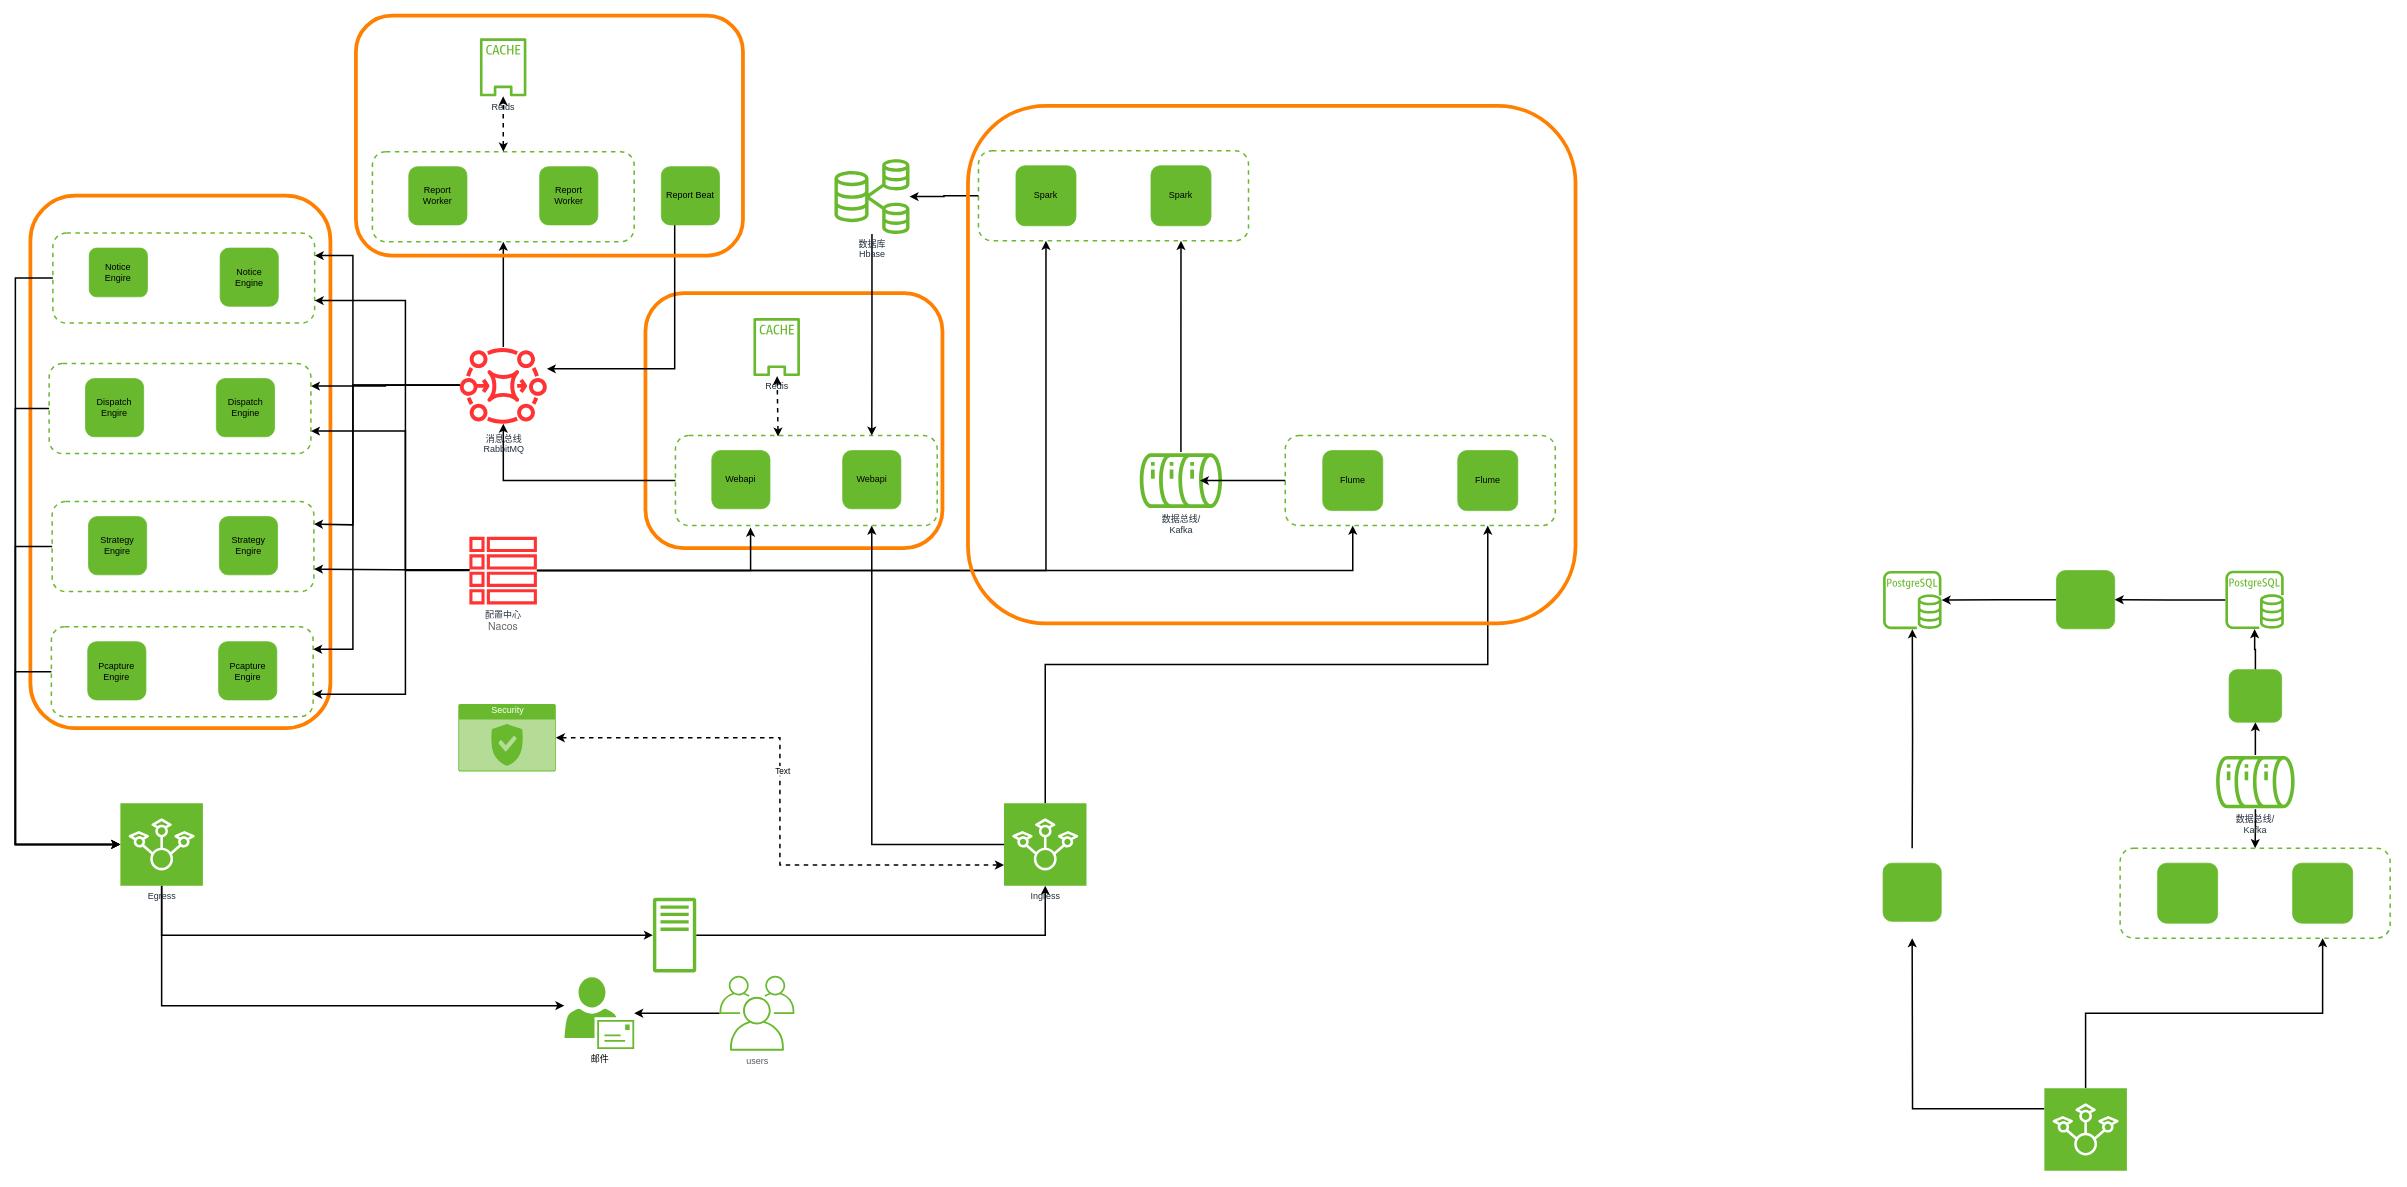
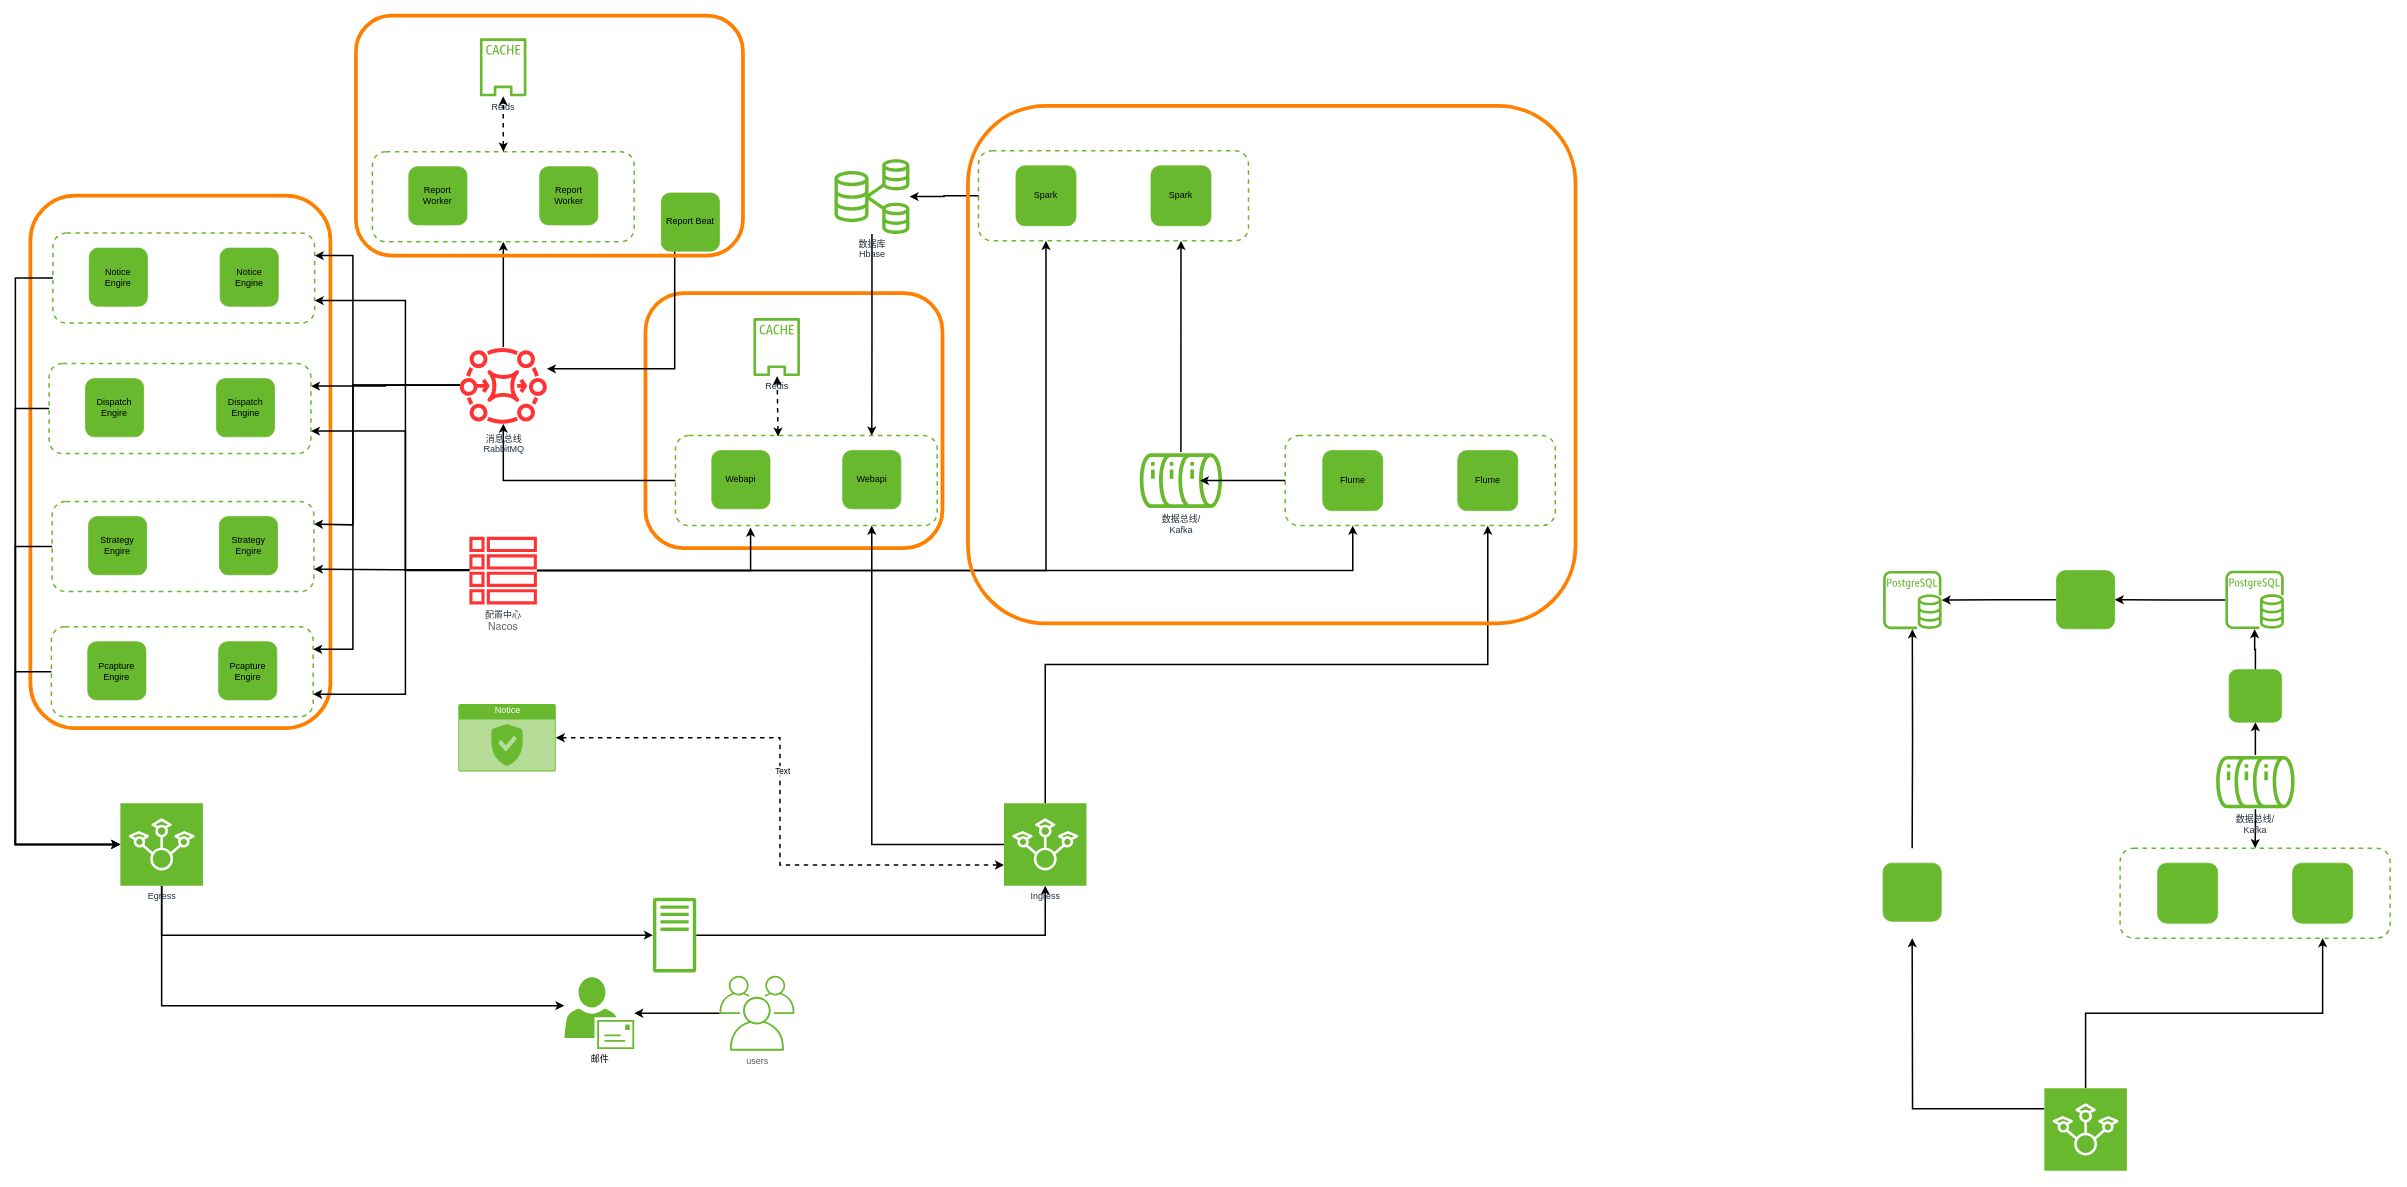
node "Report Beat": moved (690, 196) -> (690, 222)
node "Notice Engire": size 58x49 -> 58x58
node "Security": label "Security" -> "Notice"
